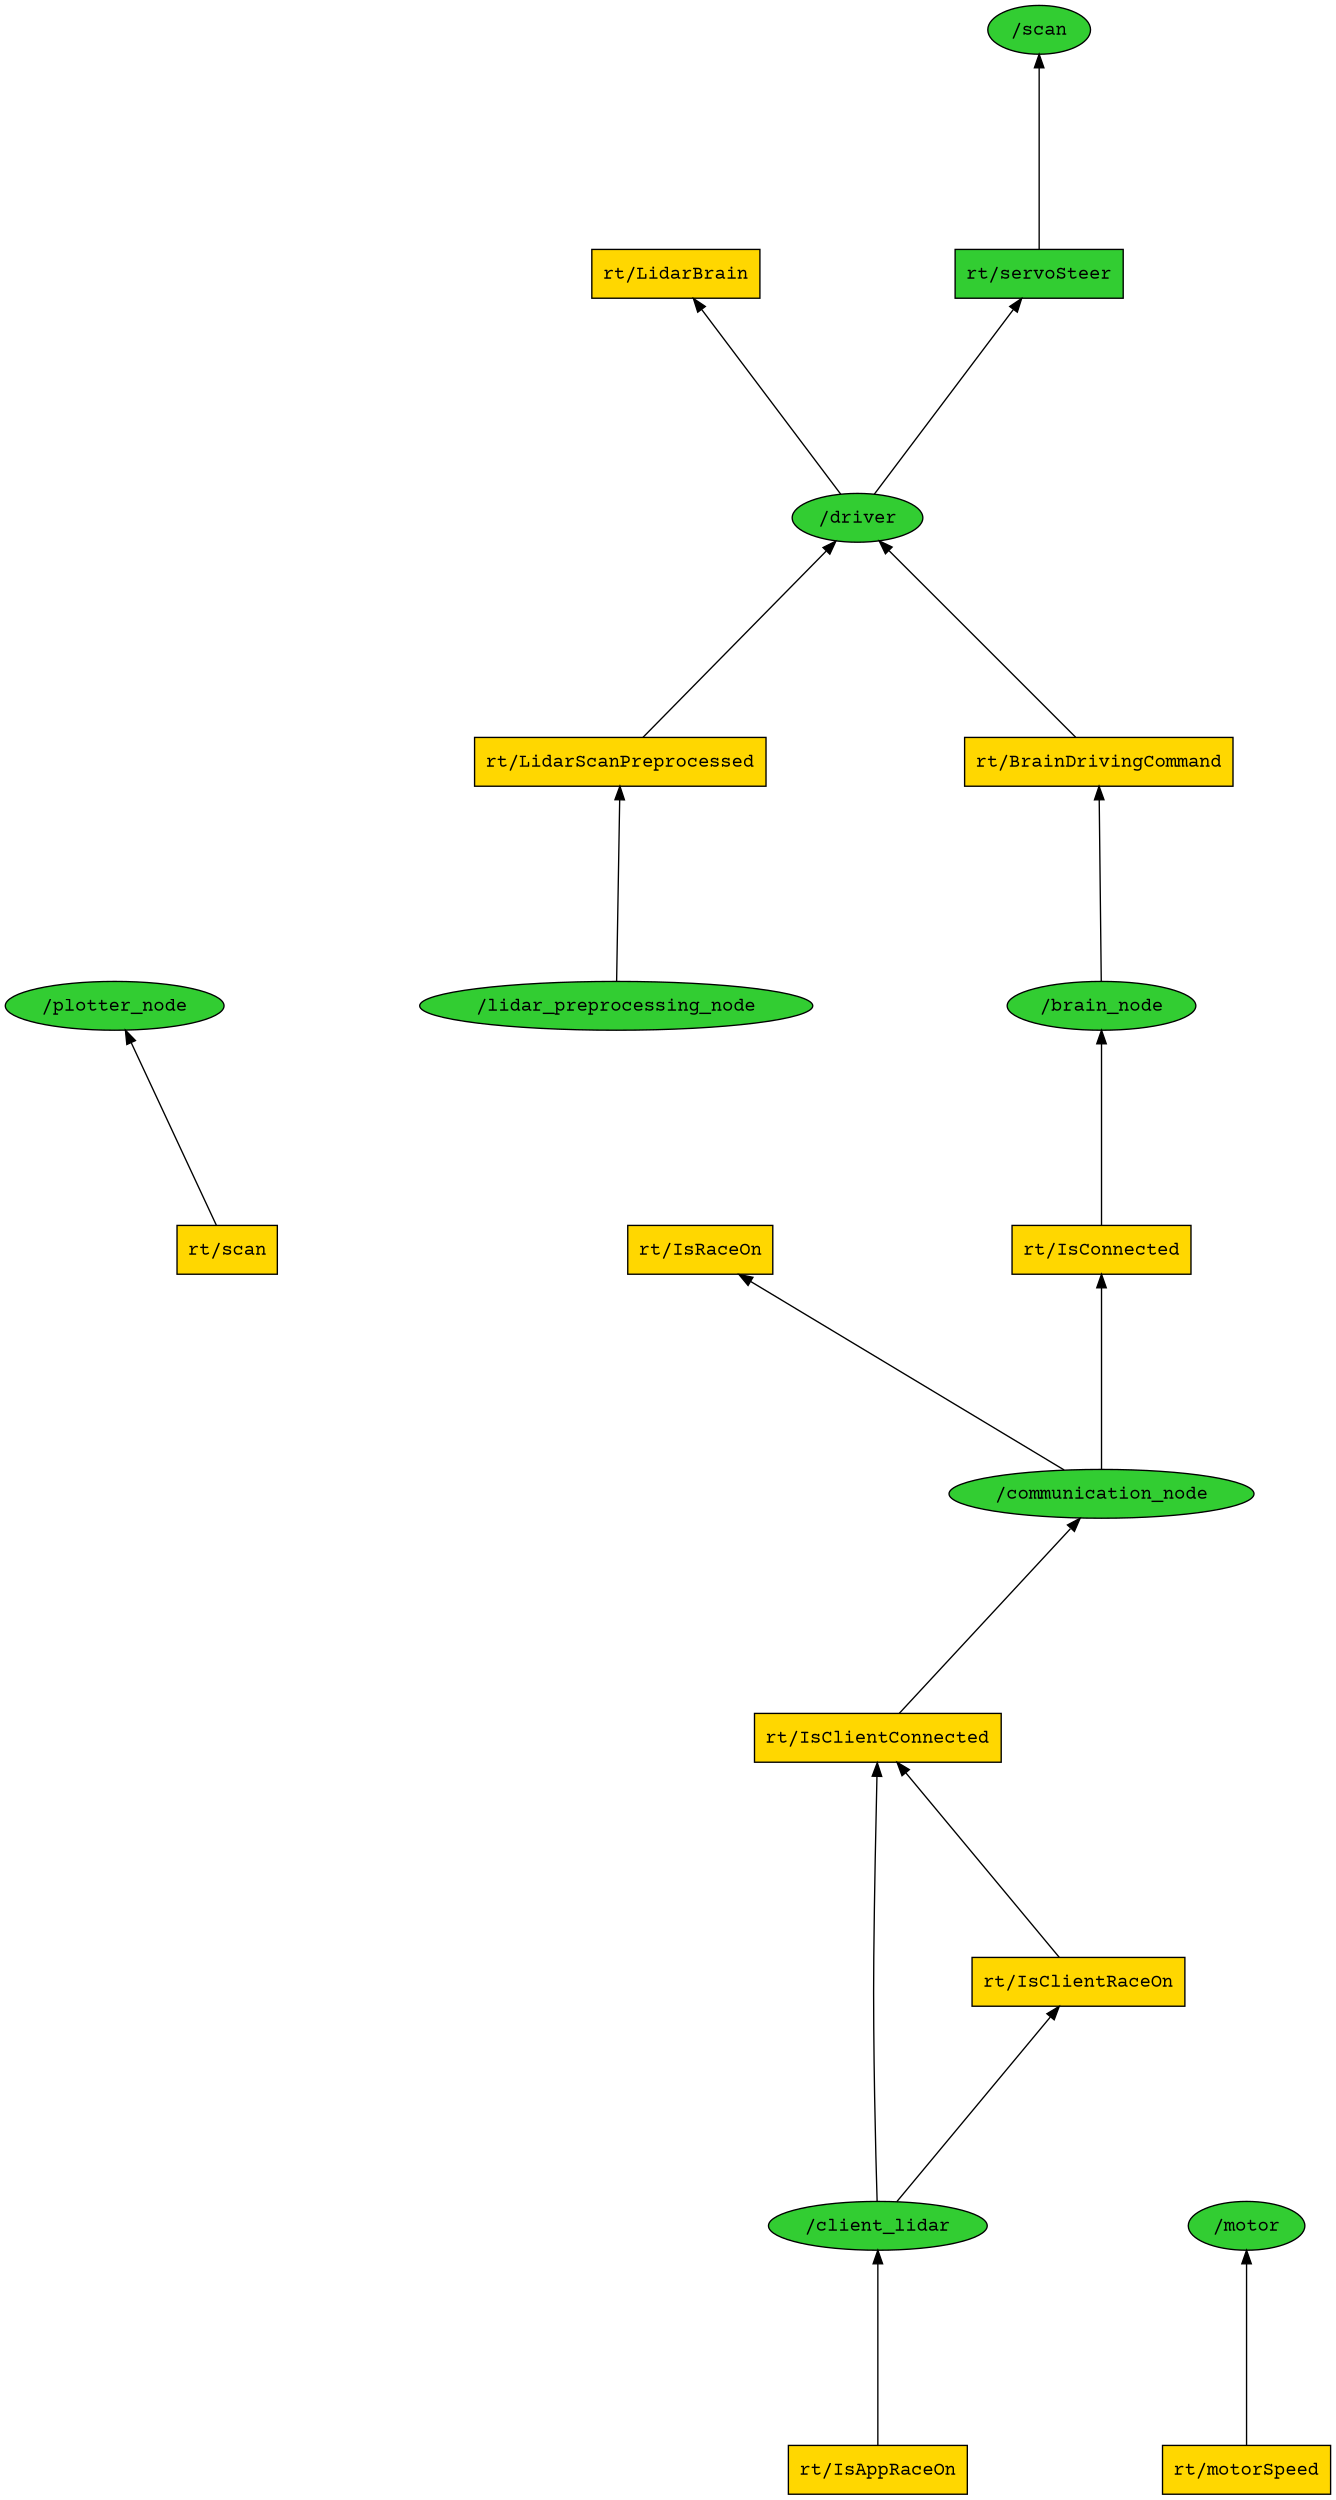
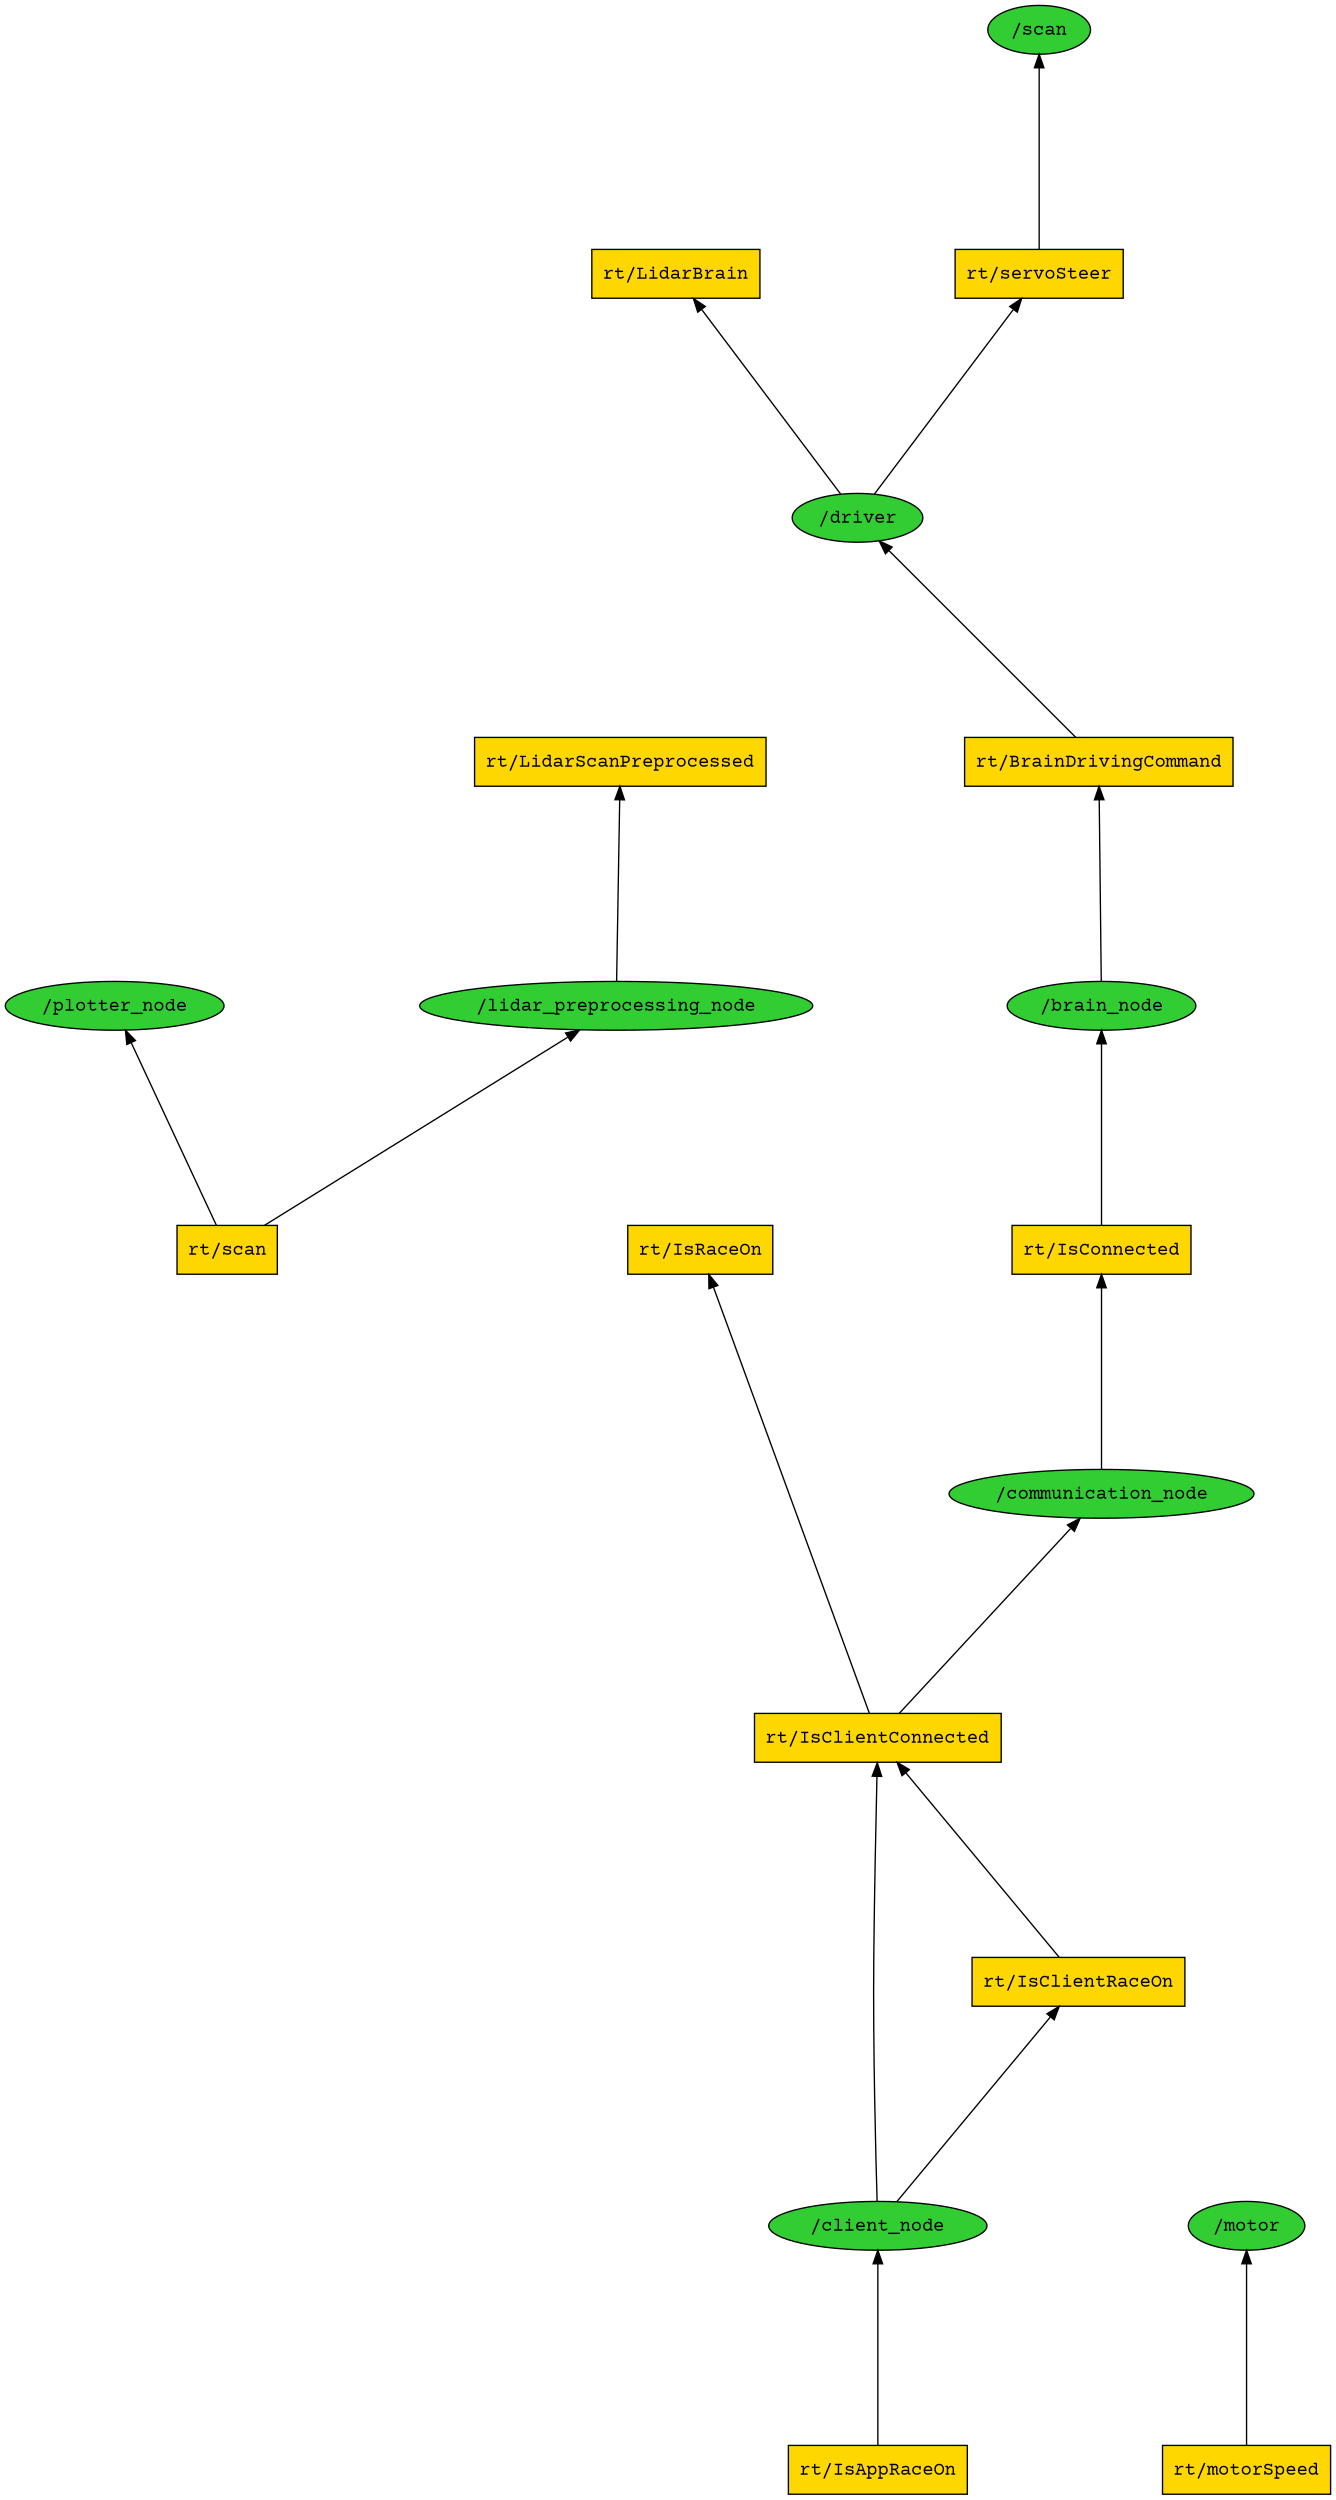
node "rt/servoSteer": fillcolor limegreen -> gold
edge "rt/LidarScanPreprocessed" -> "/driver": removed
edge "rt/scan" -> "/lidar_preprocessing_node": added
edge "/communication_node" -> "rt/IsRaceOn": now "rt/IsClientConnected" -> "rt/IsRaceOn"
node "/client_lidar": label "/client_lidar" -> "/client_node"
